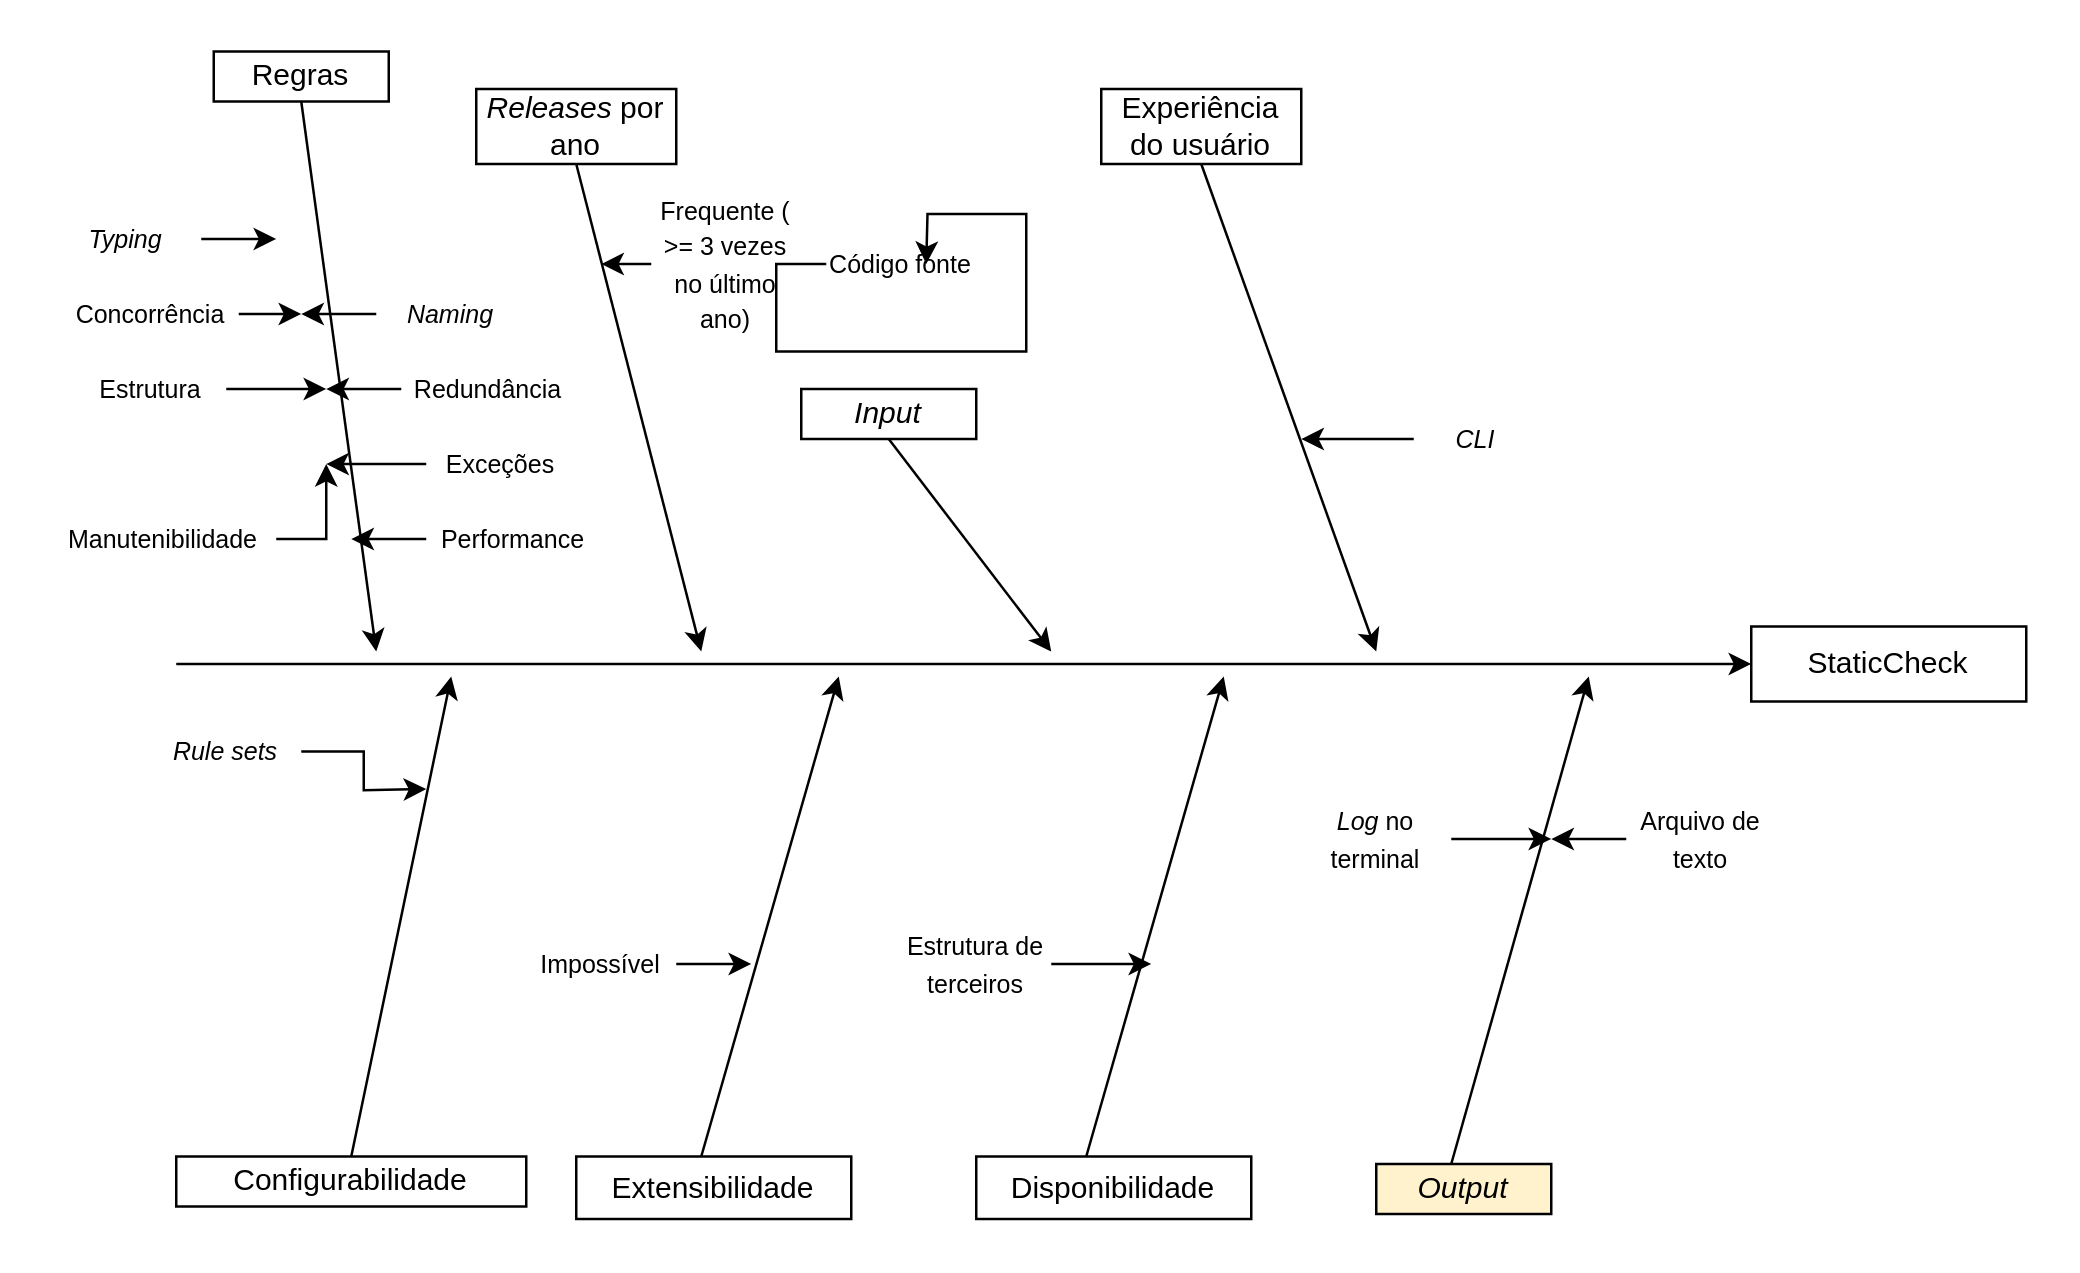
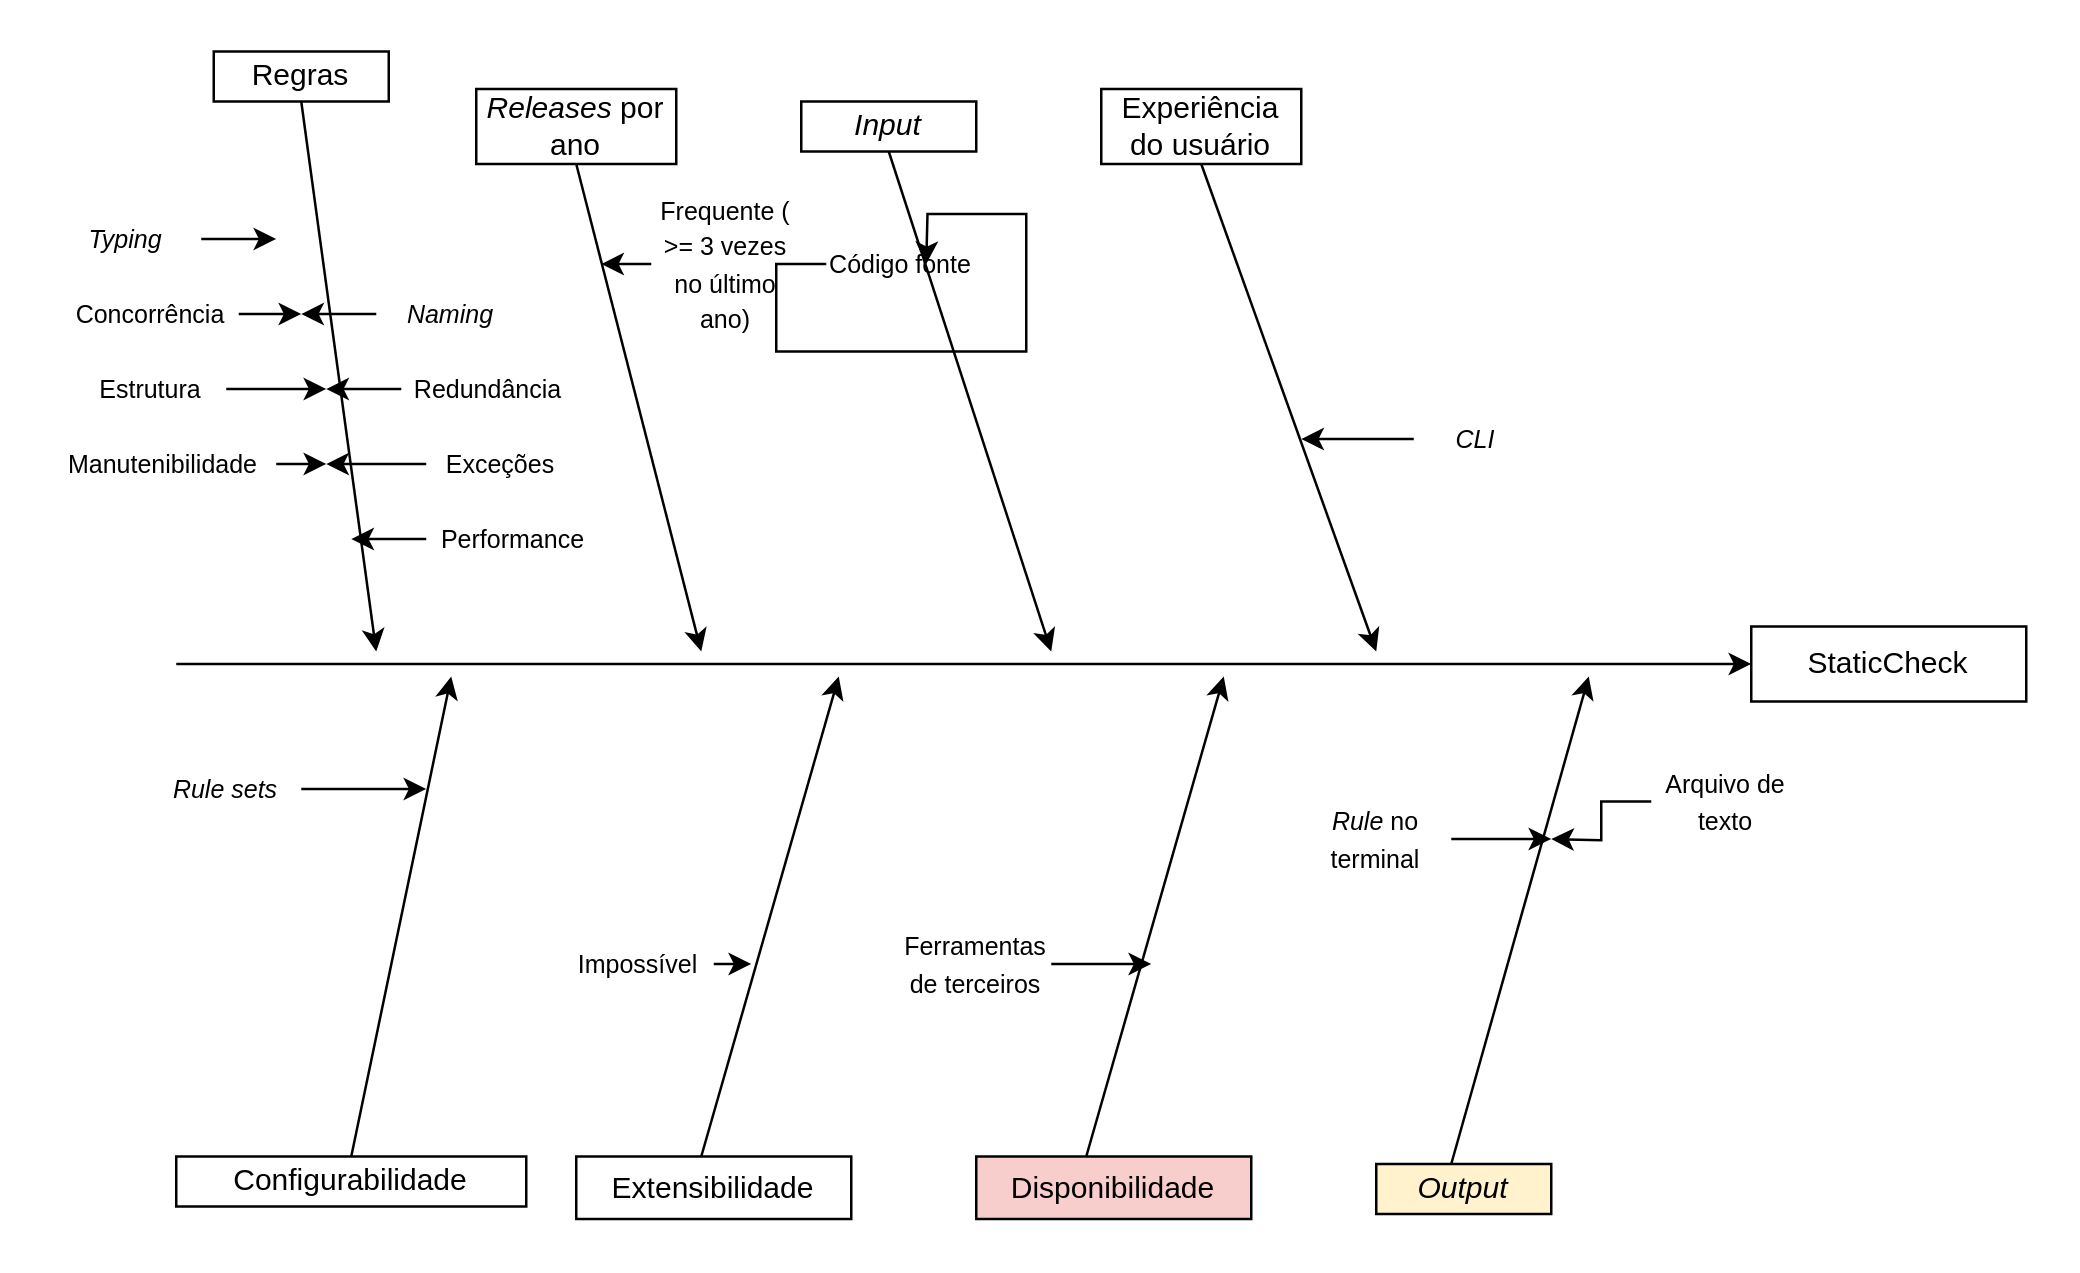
node "Input": moved (889, 414) -> (889, 126)
node "Manutenibilidade": moved (164, 539) -> (164, 464)
node "Rule sets": moved (226, 751) -> (226, 789)
node "Log no terminal": label "Log no terminal" -> "Rule no terminal"
node "Arquivo de texto": moved (1701, 839) -> (1726, 801)
node "Impossível": moved (601, 964) -> (639, 964)
node "Estrutura de terceiros": label "Estrutura de terceiros" -> "Ferramentas de terceiros"
node "Disponibilidade": fillcolor #ffffff -> #f8cecc
